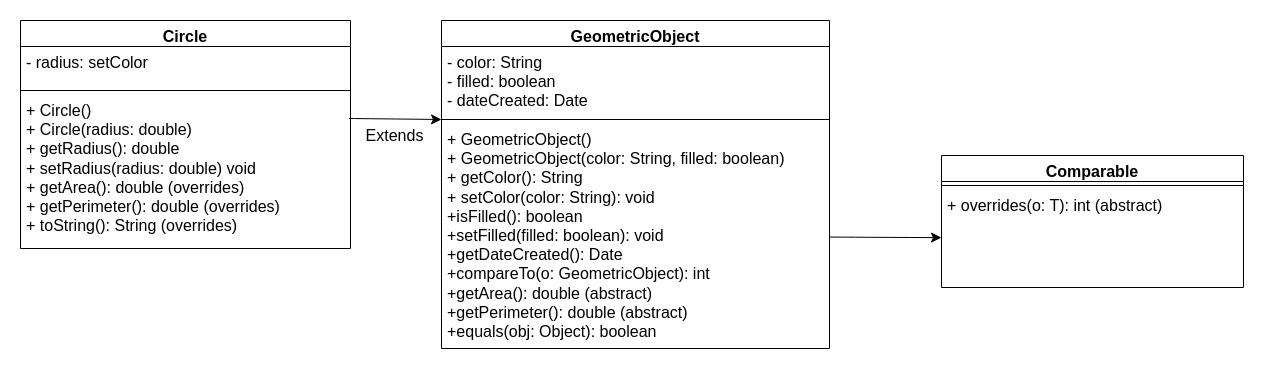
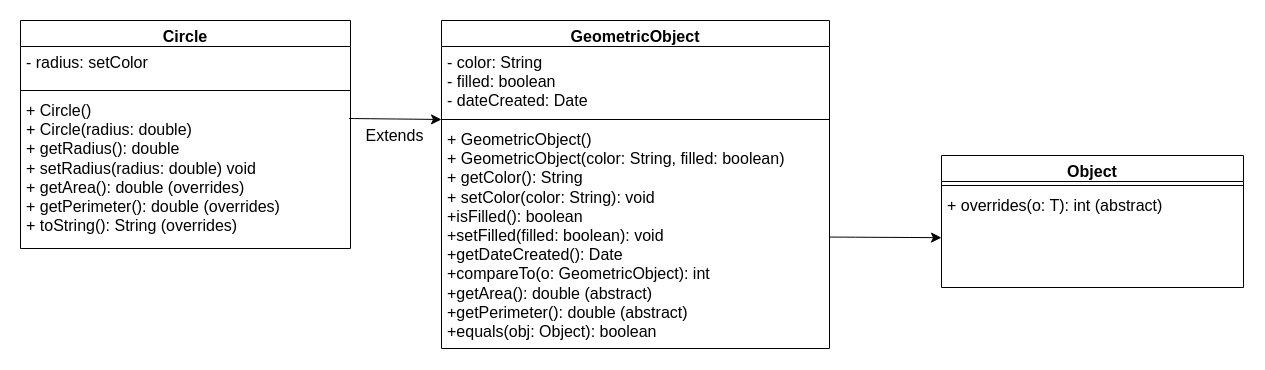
node "Comparable": label "Comparable" -> "Object"
